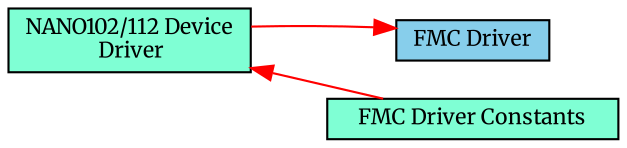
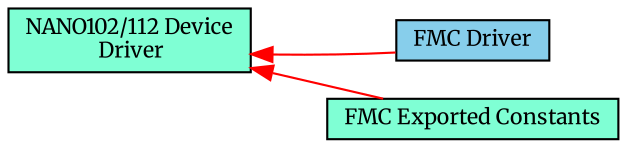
edge "NANO102/112 Device Driver" -> "FMC Driver": reversed
node "FMC Driver Constants": label "FMC Driver Constants" -> "FMC Exported Constants"
